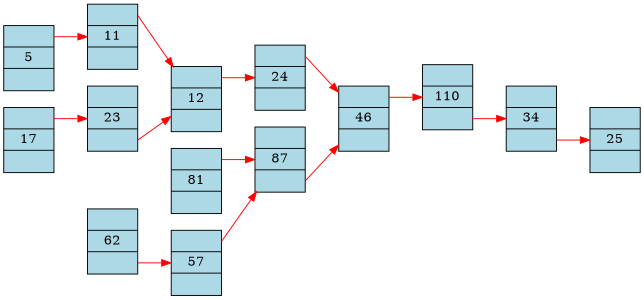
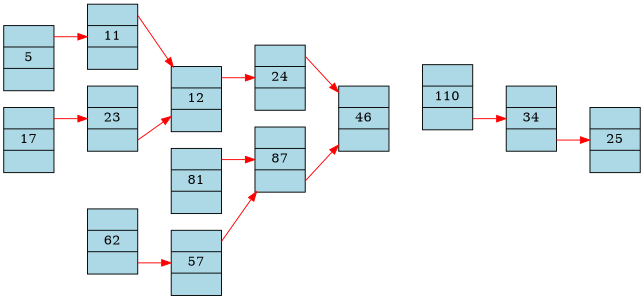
edge "46" -> "110": removed
